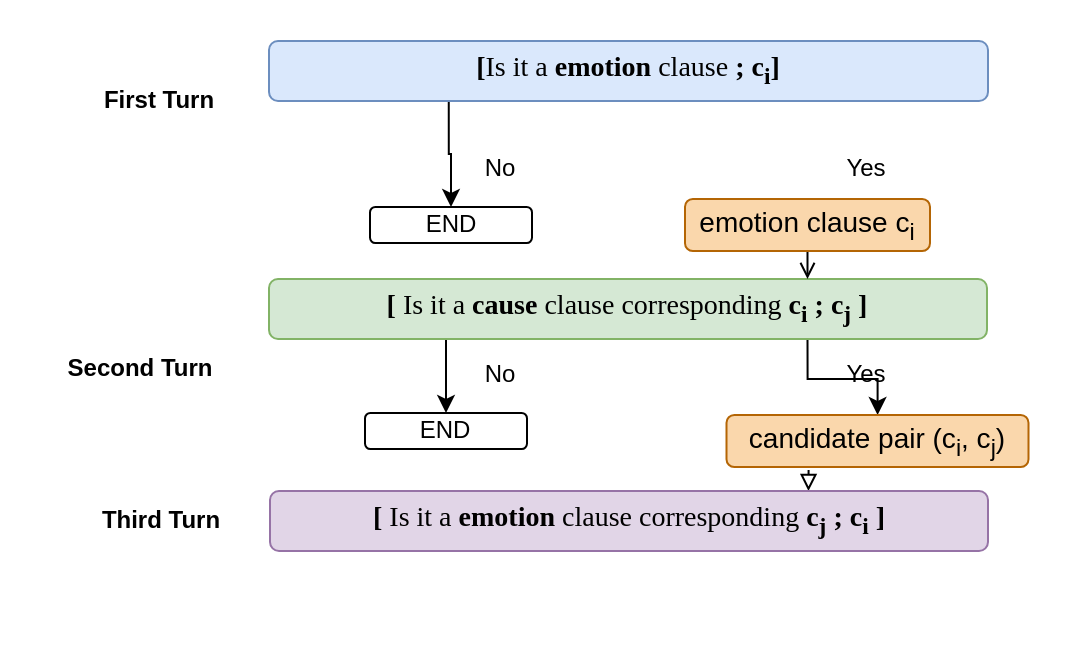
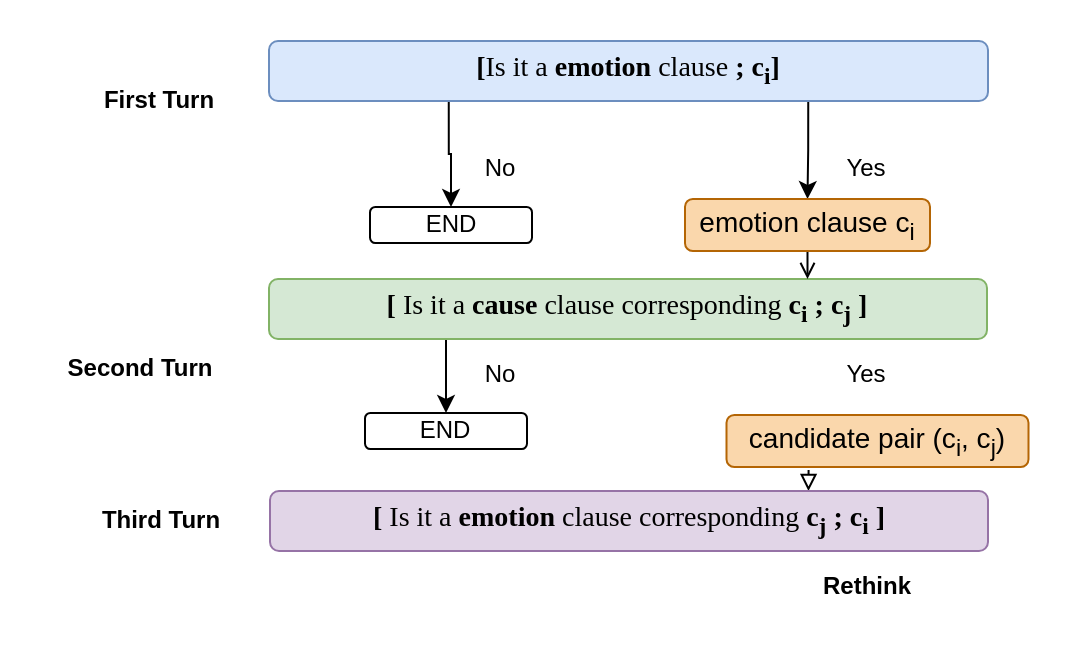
edge "[Is it a emotion clause ; ci]" -> "emotion clause ci": added
edge "[ Is it a cause clause corresponding ci ; cj ]" -> "candidate pair (ci, cj)": removed
node "Rethink": added
